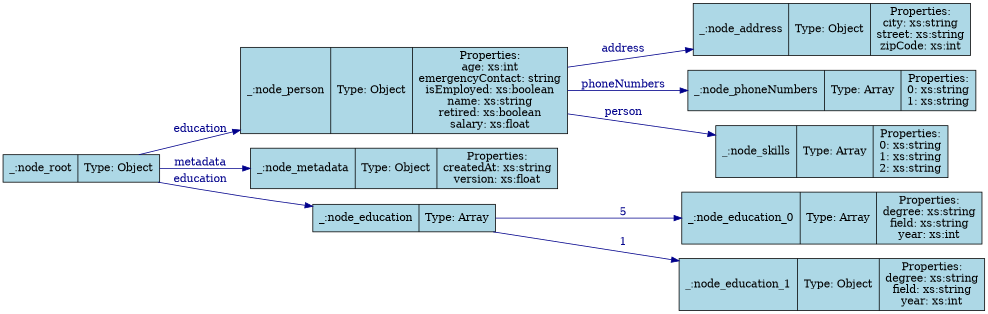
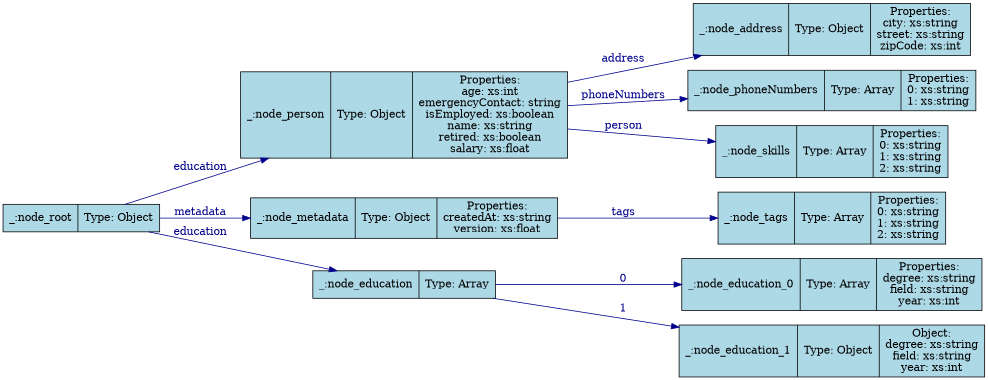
edge "_:node_education" -> "_:node_education_0": label "5" -> "0"
node "_:node_tags": added
node "_:node_education_1": text "Properties:" -> "Object:"
